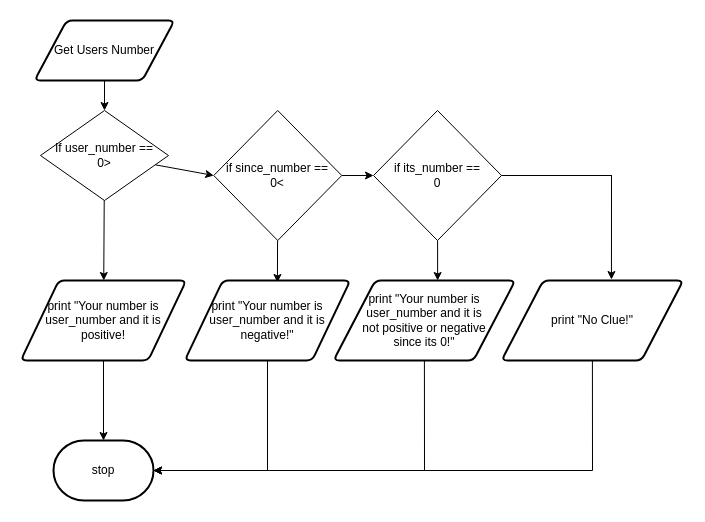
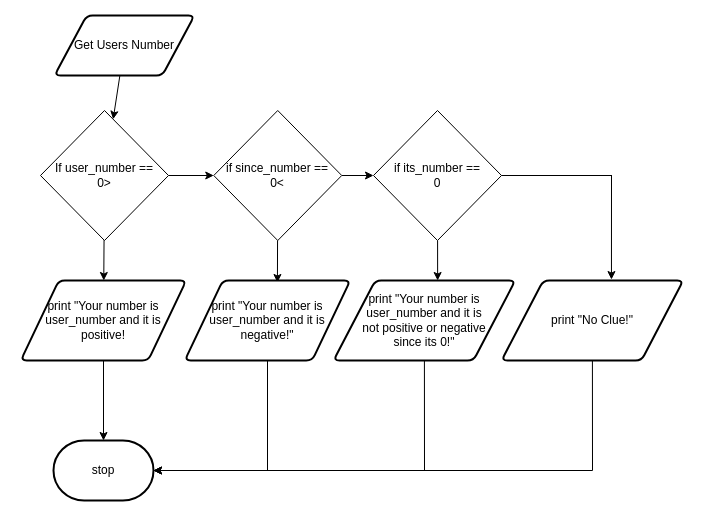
node "Get Users Number": moved (105, 51) -> (125, 46)
node "If user_number == 0>": size 128x90 -> 128x130
